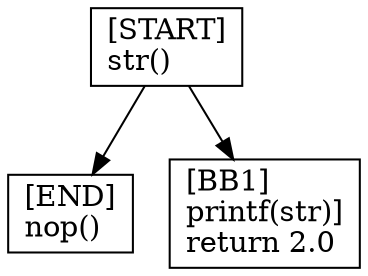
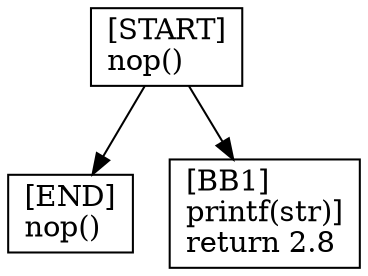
node "[START] str()": label "[START] str()" -> "[START] nop()"
node "[BB1] printf(str)] return 2.0": label "[BB1] printf(str)] return 2.0" -> "[BB1] printf(str)] return 2.8"
